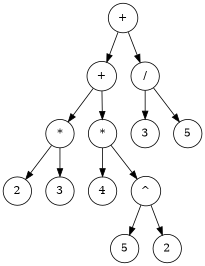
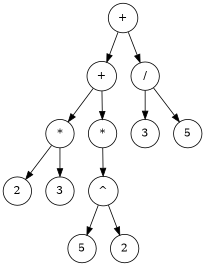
node "4": removed
